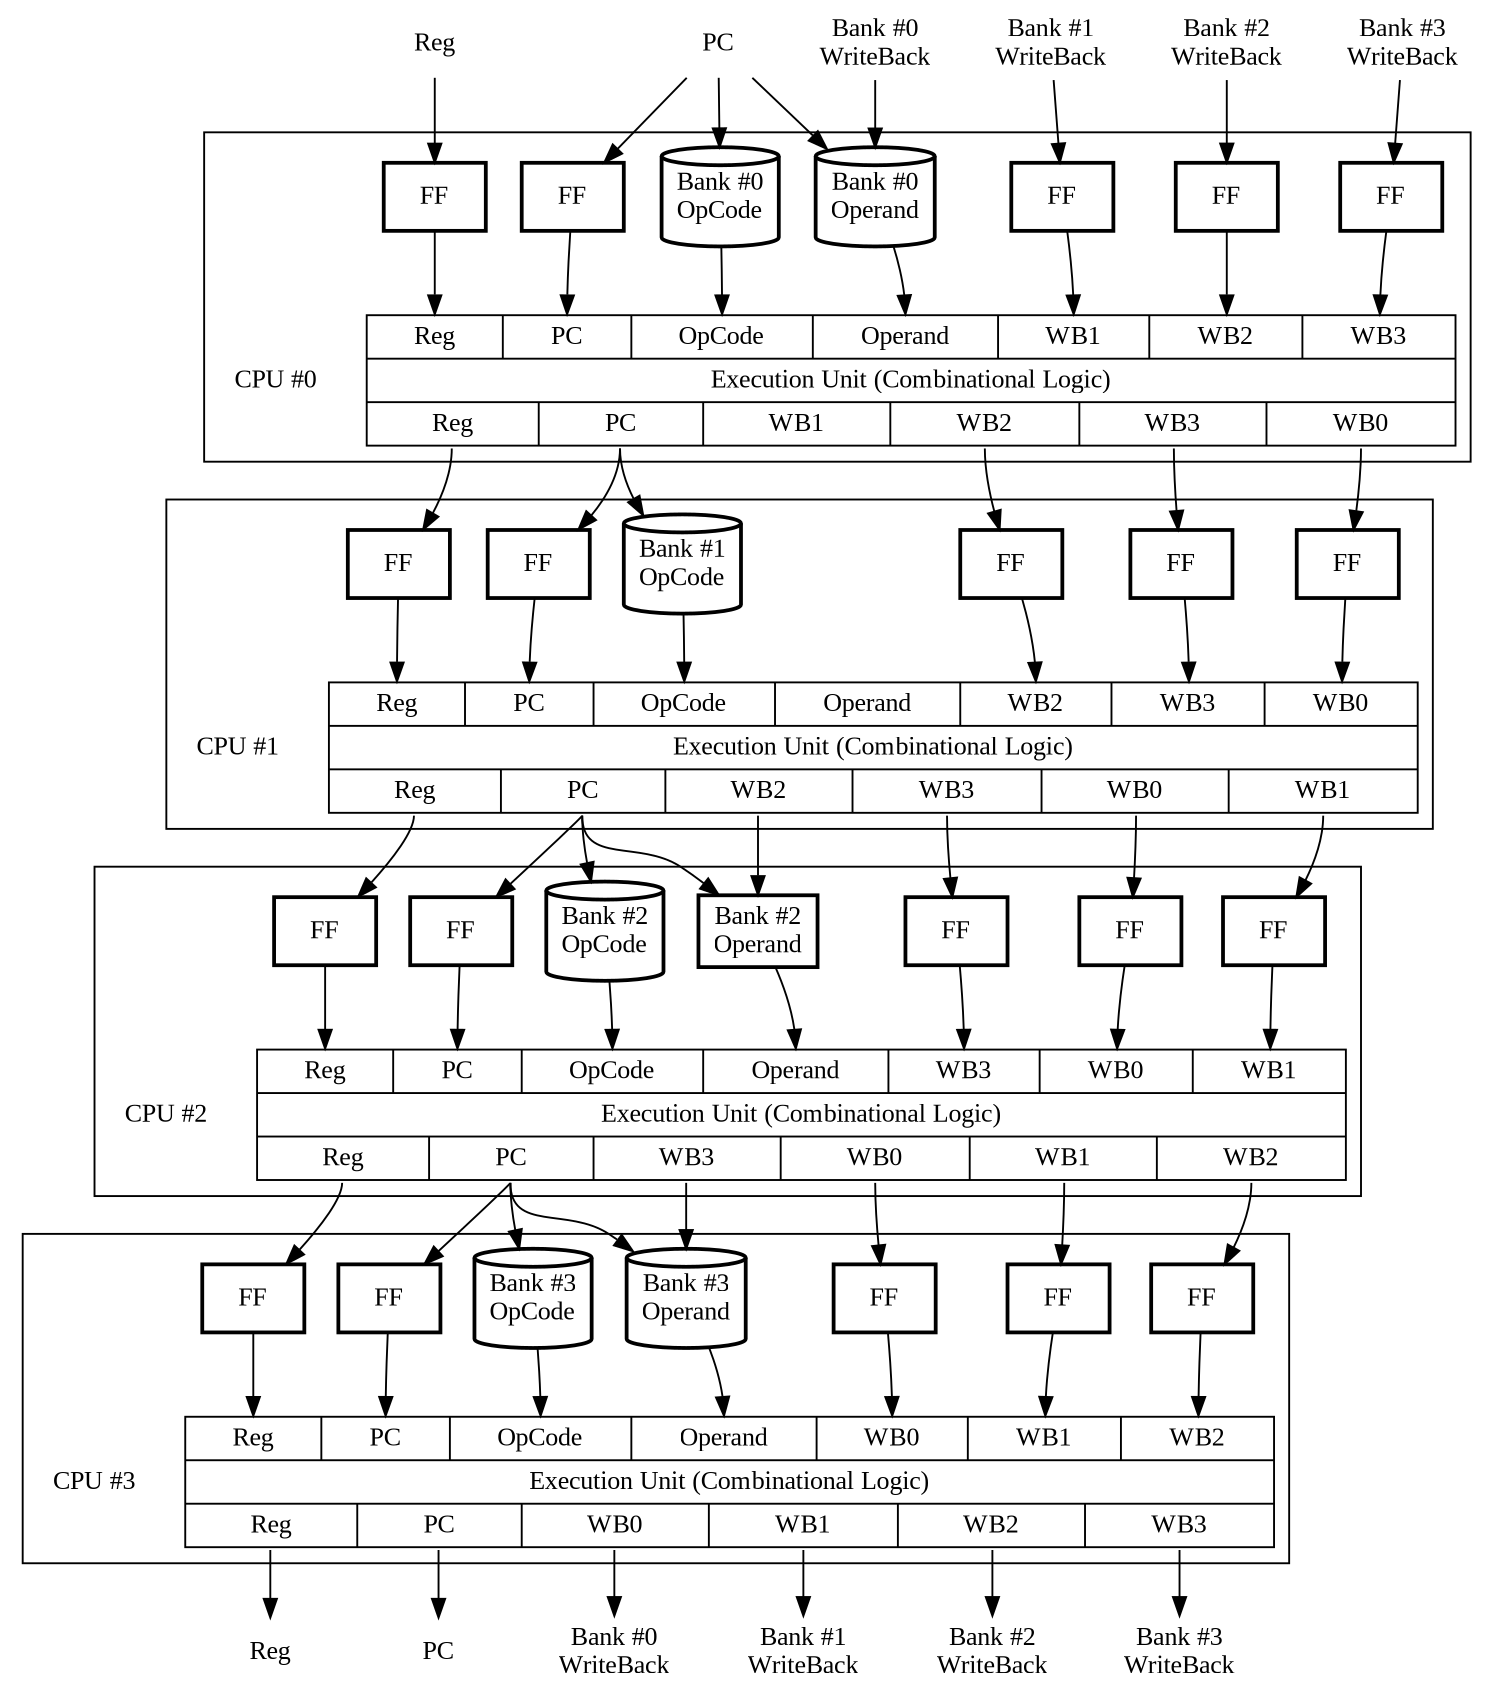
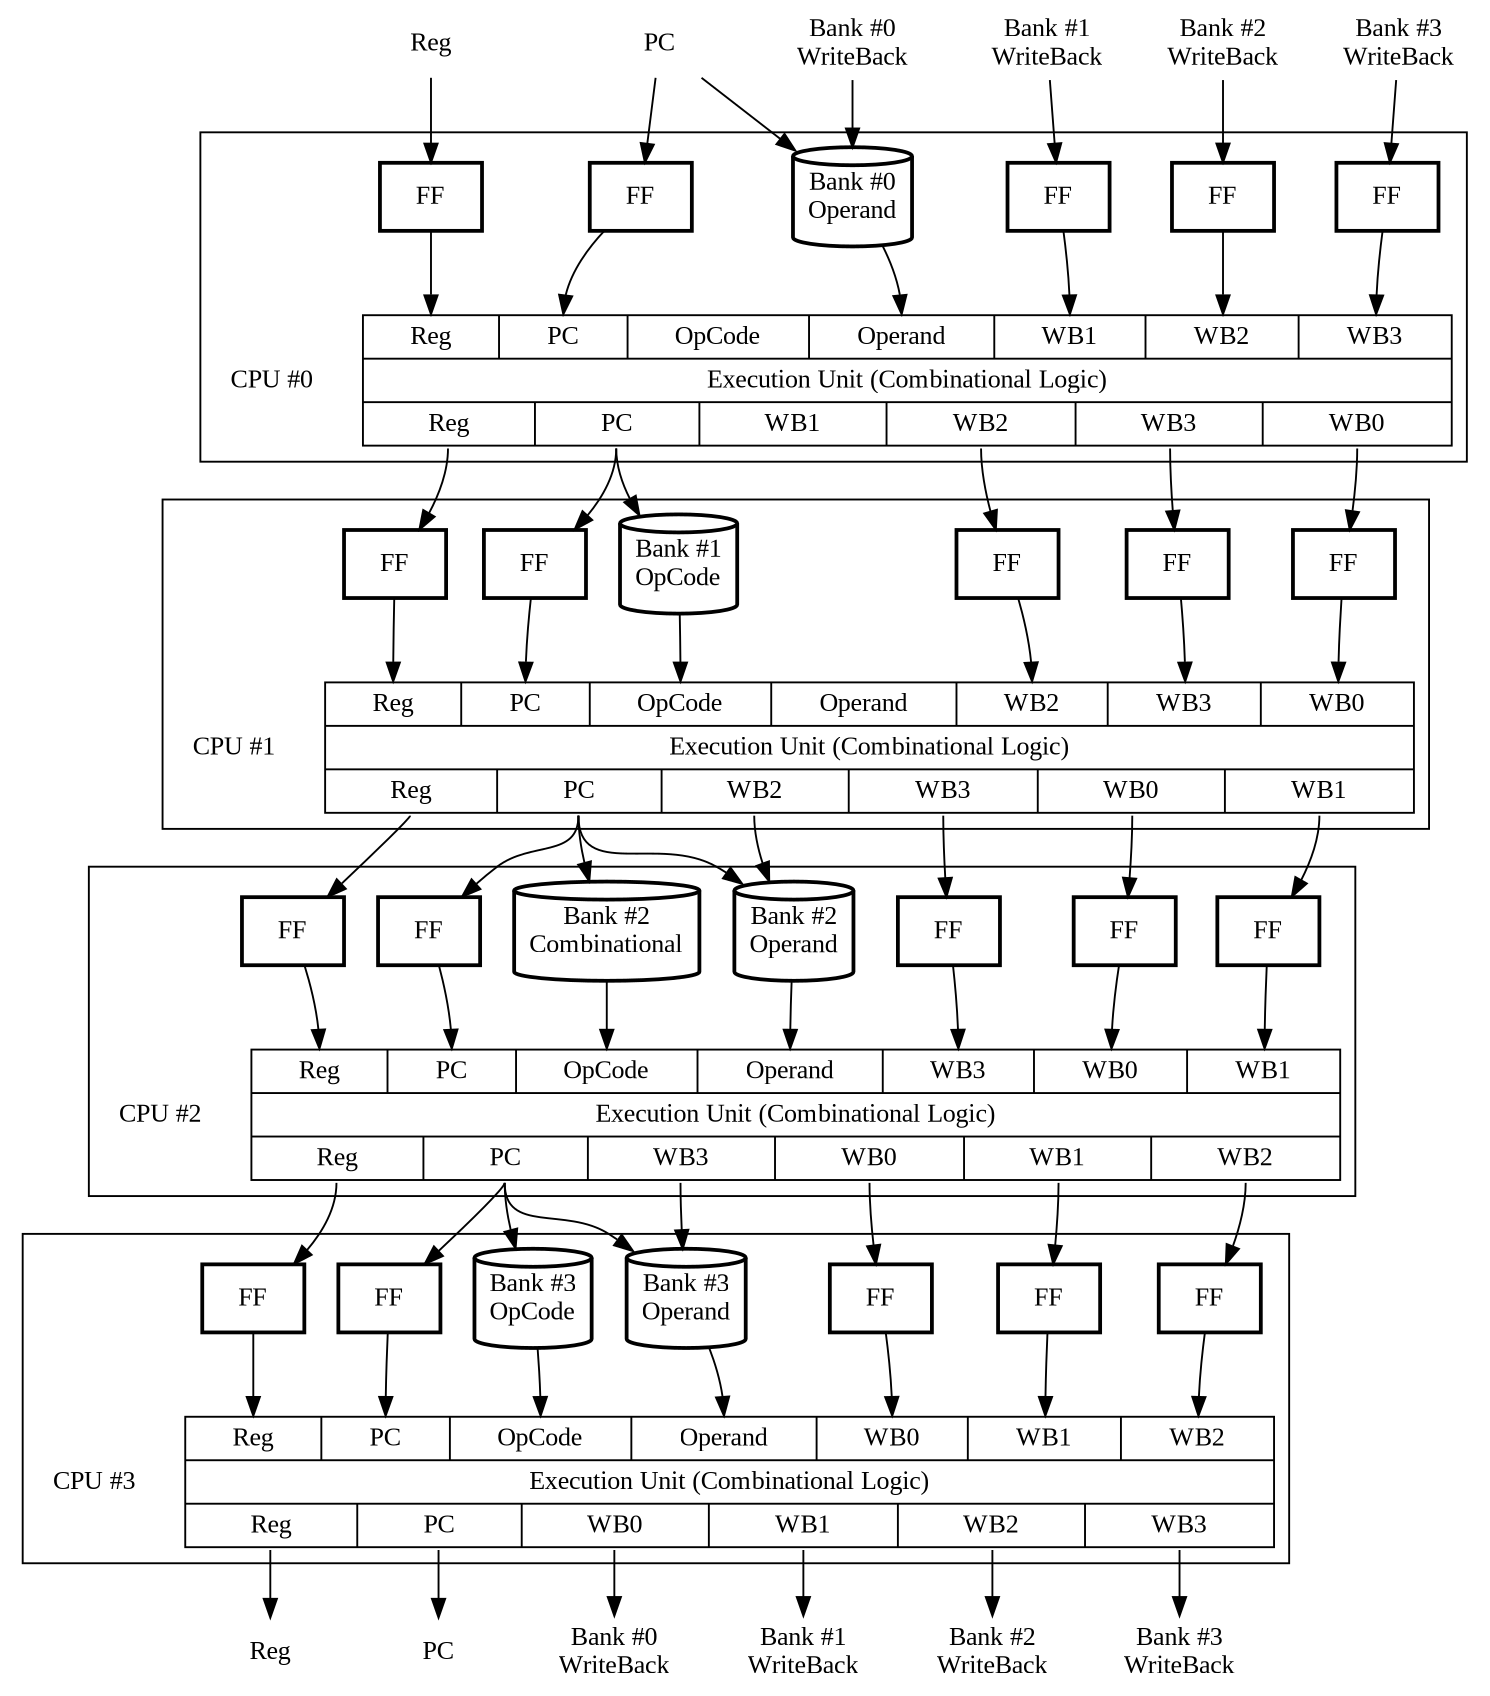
node "Bank #0 OpCode": removed
node "Bank #2 OpCode": label "Bank #2 OpCode" -> "Bank #2 Combinational"
node "Bank #2 Operand": shape box -> cylinder
